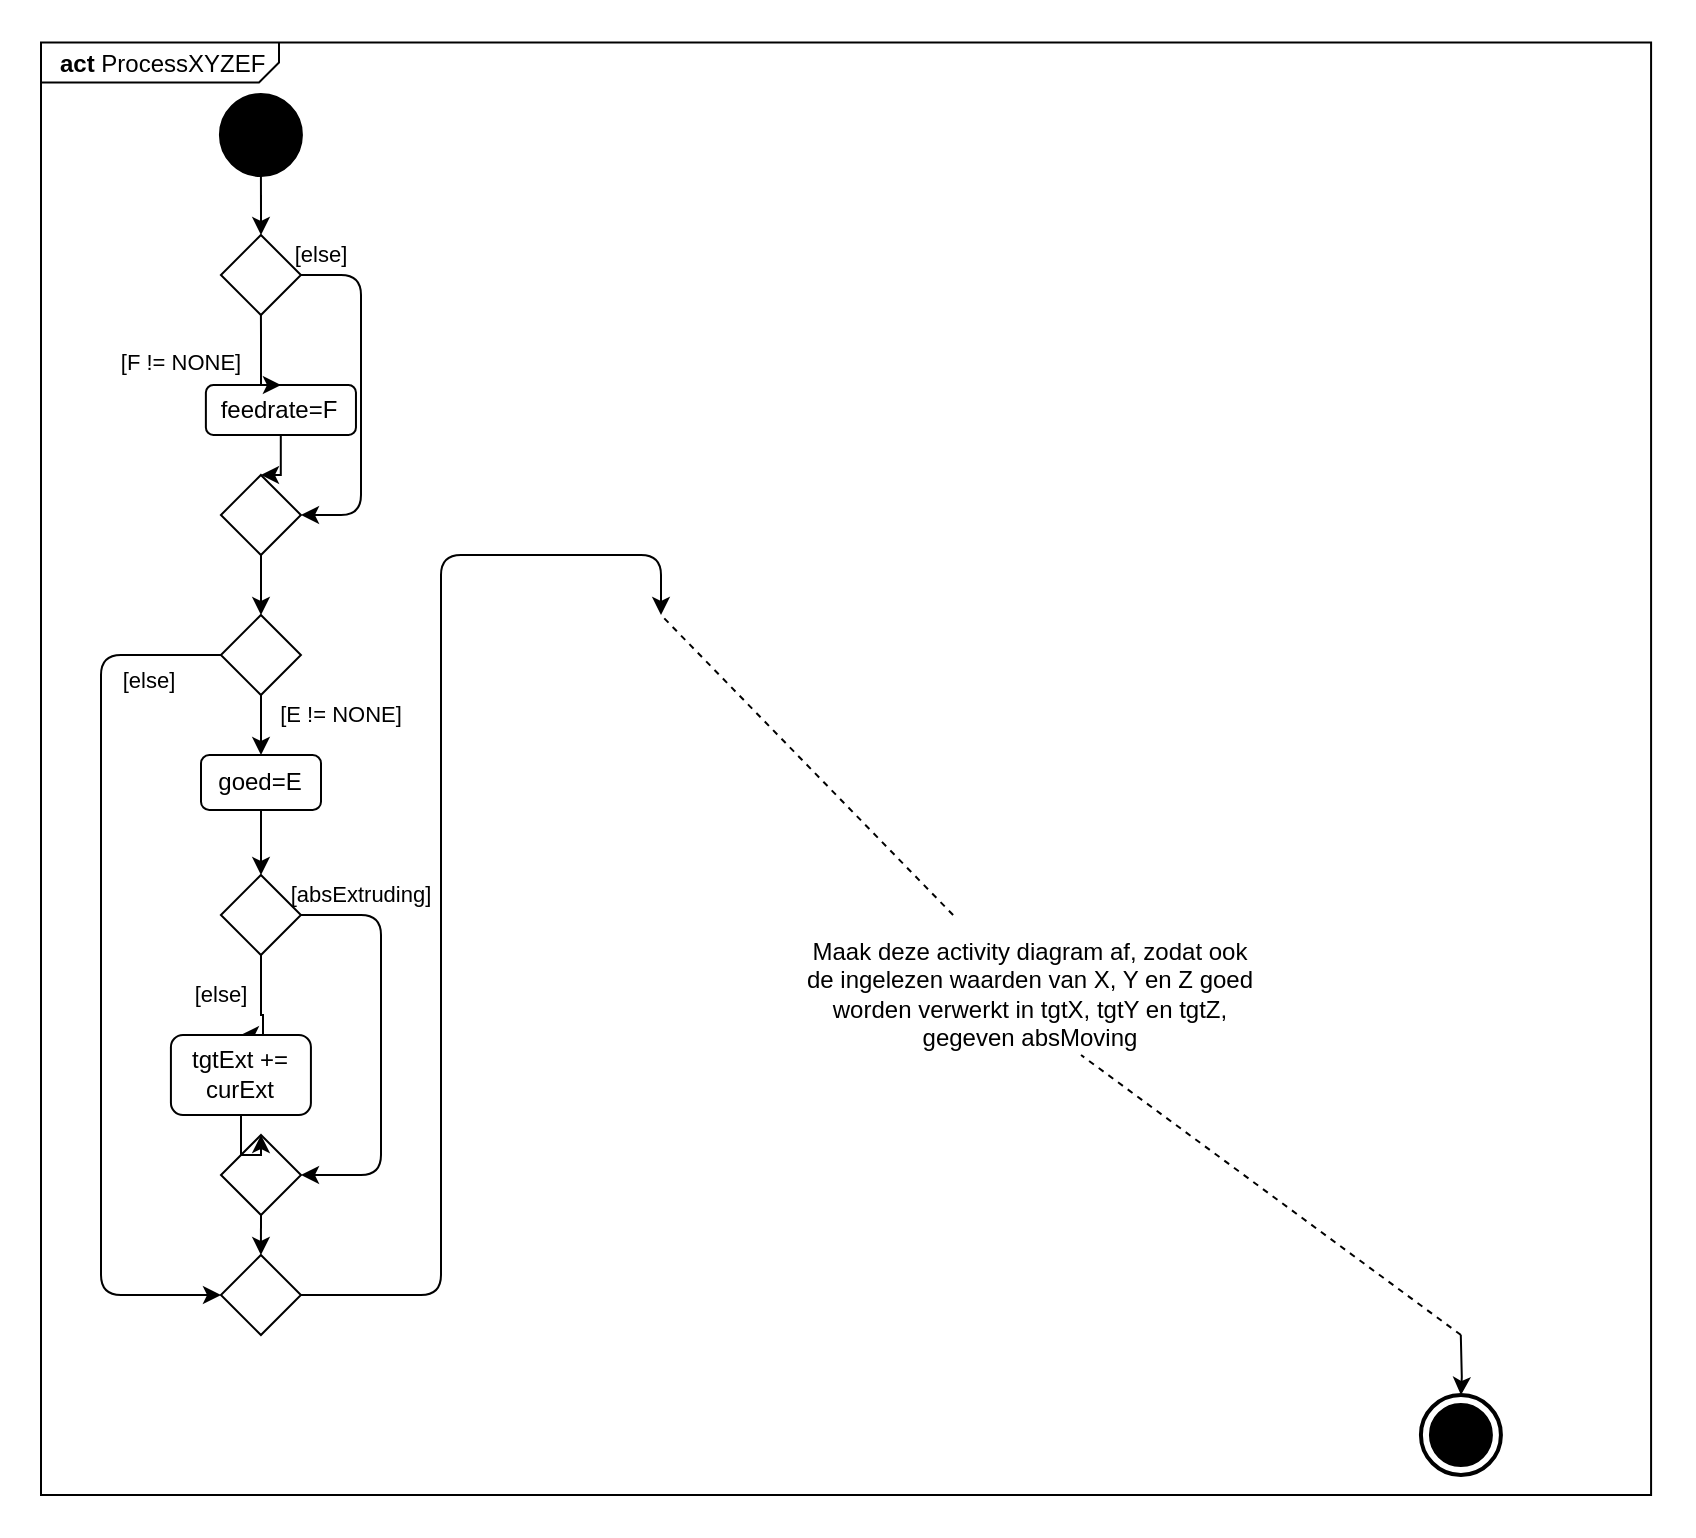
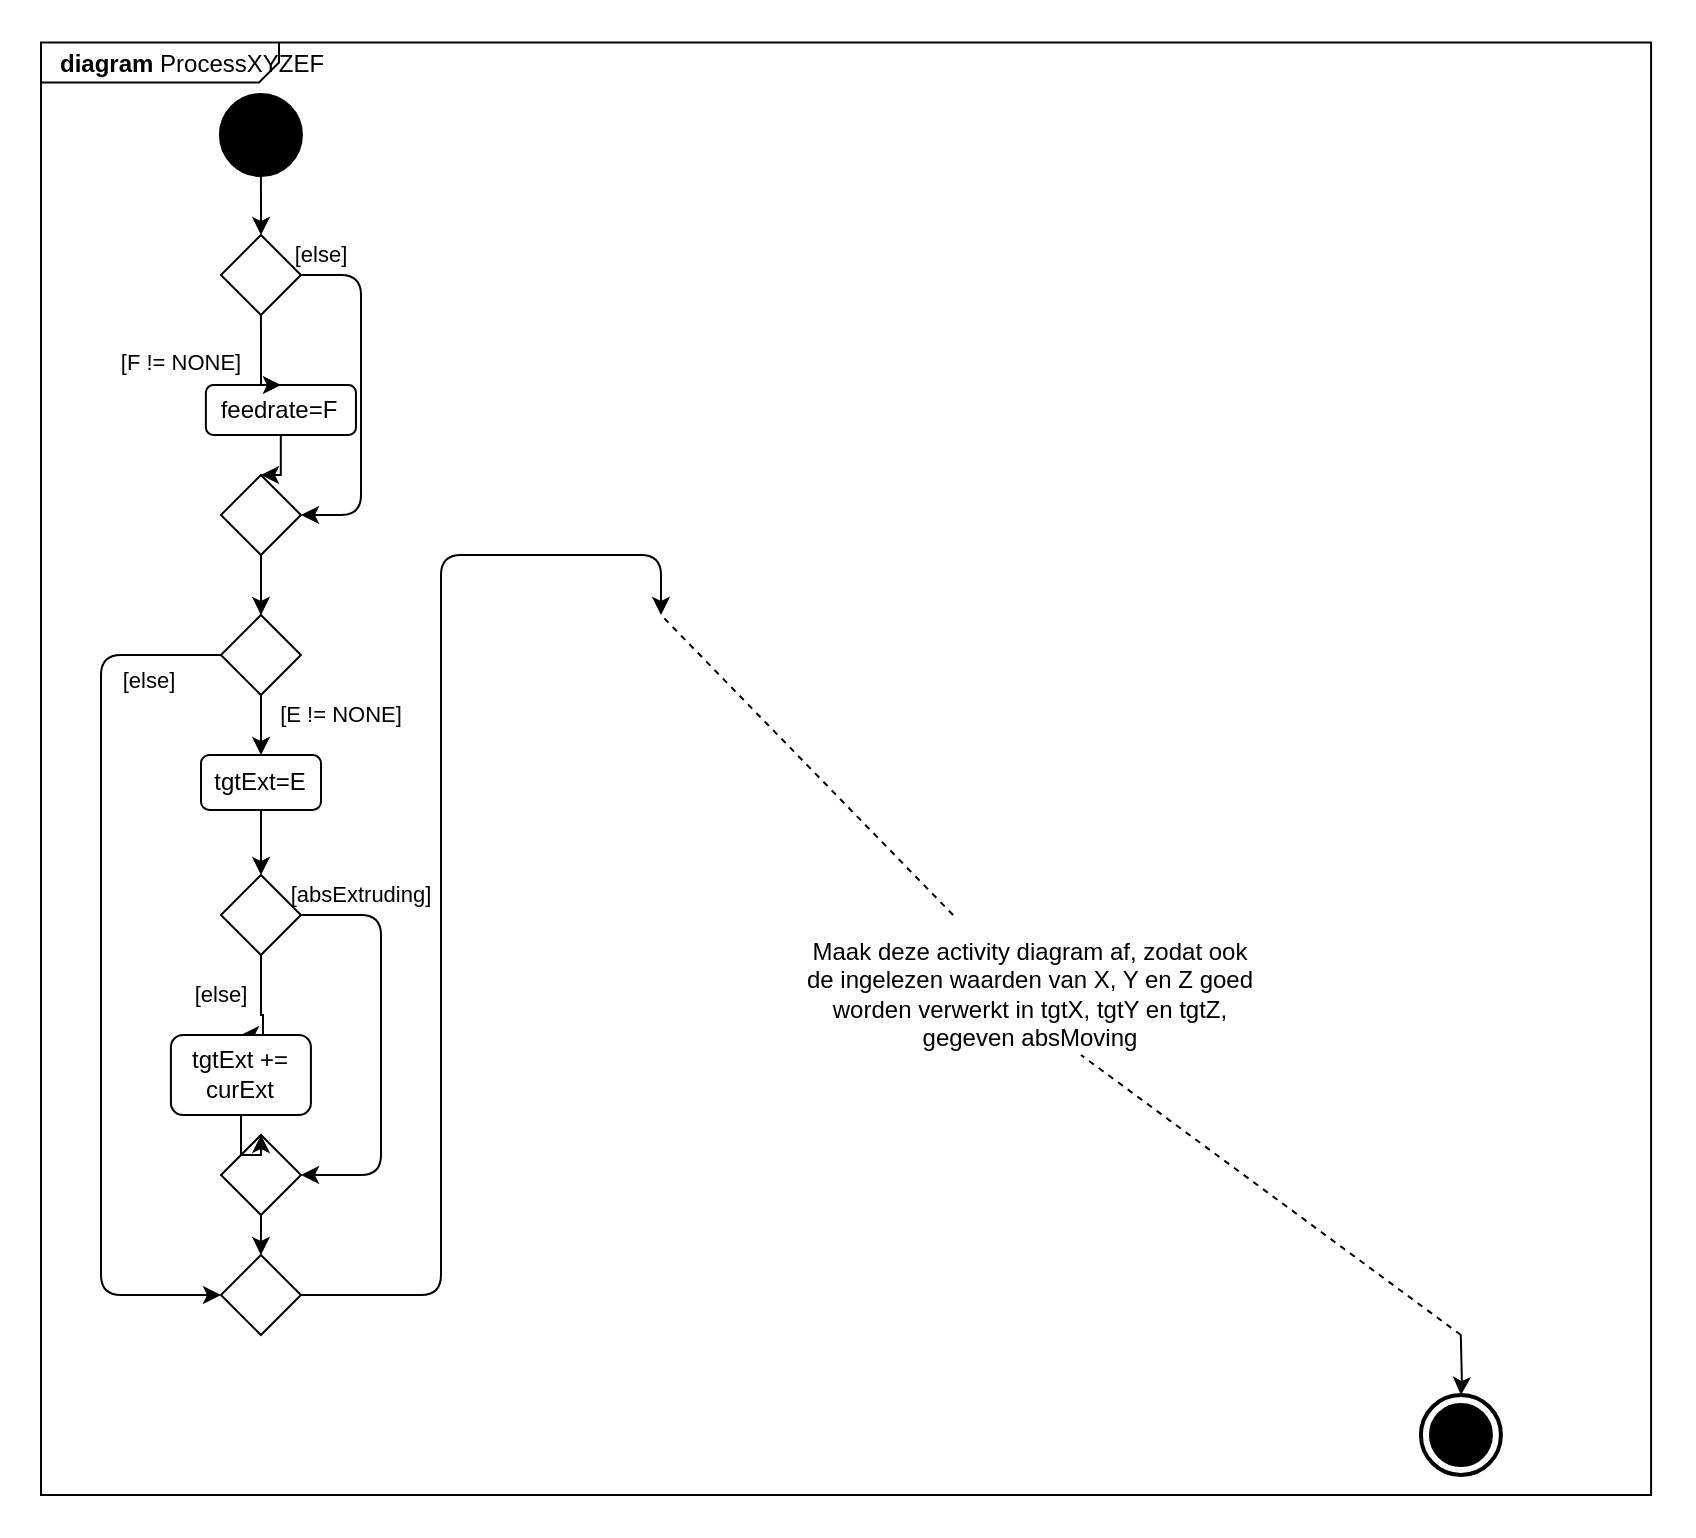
node "act ProcessXYZEF": label "act ProcessXYZEF" -> "diagram ProcessXYZEF"
node "goed=E": label "goed=E" -> "tgtExt=E"
